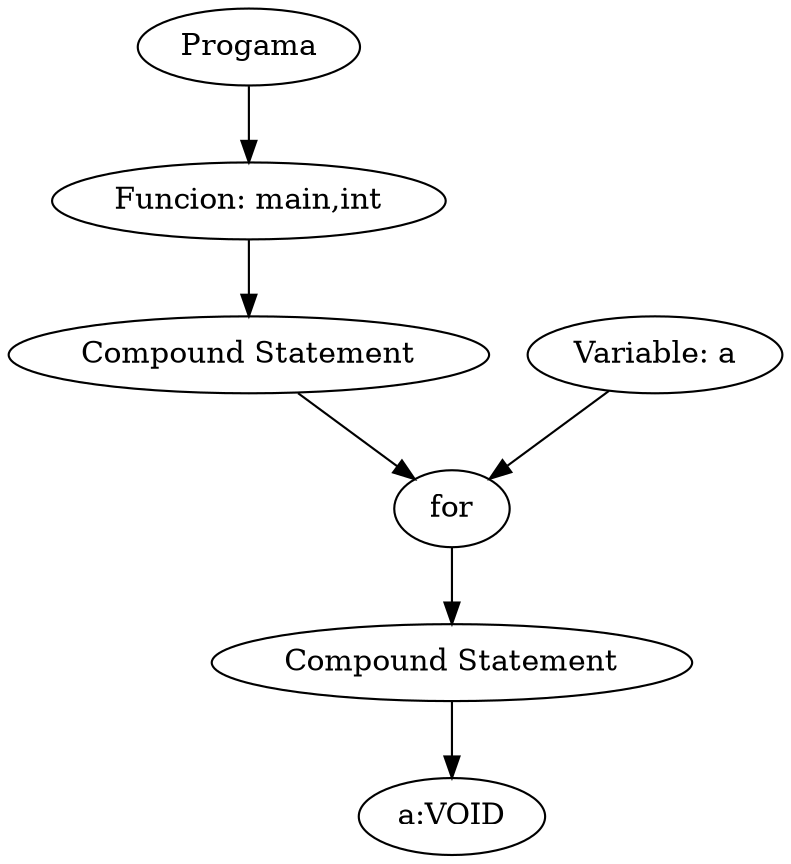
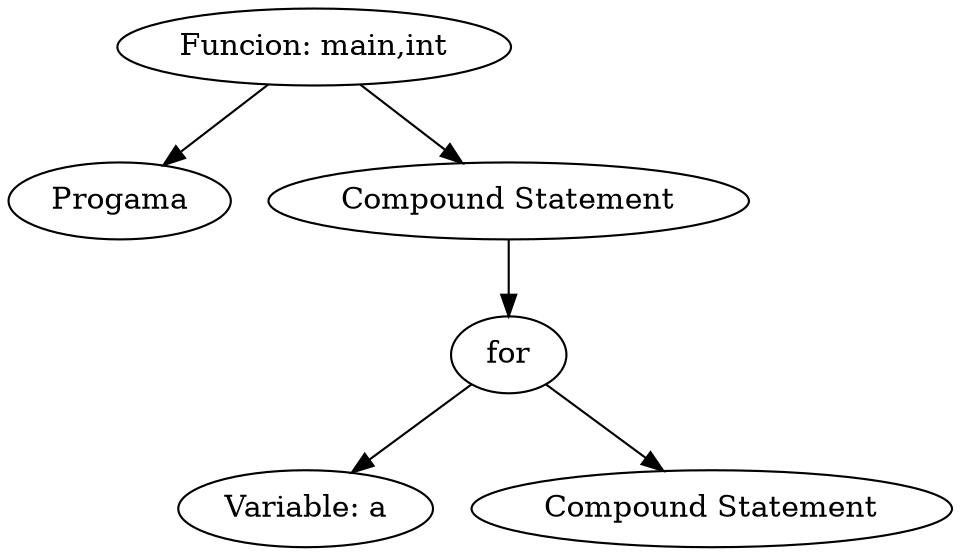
edge "Progama" -> "Funcion: main,int": reversed
edge "Variable: a" -> "for": reversed
node "a:VOID": removed
